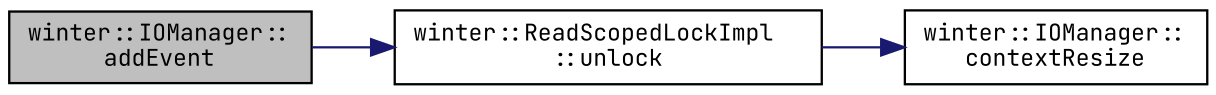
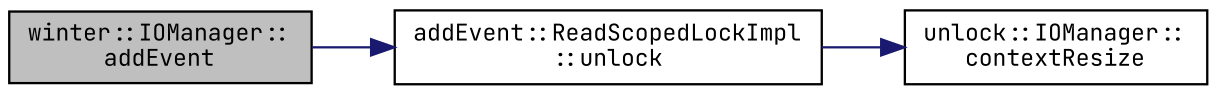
node "winter::ReadScopedLockImpl ::unlock": label "winter::ReadScopedLockImpl ::unlock" -> "addEvent::ReadScopedLockImpl ::unlock"
node "winter::IOManager:: contextResize": label "winter::IOManager:: contextResize" -> "unlock::IOManager:: contextResize"
